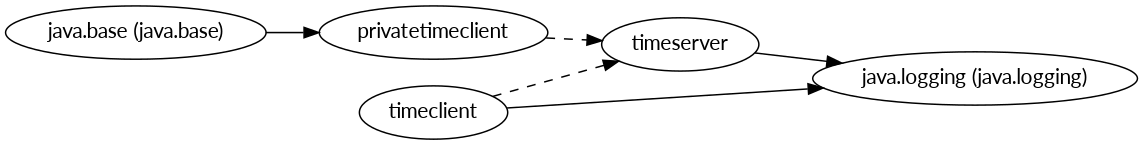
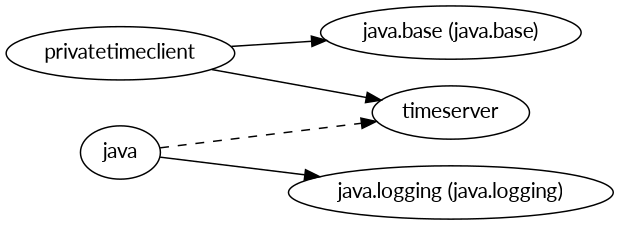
edge "java.base (java.base)" -> "privatetimeclient": reversed
edge "privatetimeclient" -> "timeserver": style dashed -> solid
edge "timeserver" -> "java.logging (java.logging)": removed
node "timeclient": label "timeclient" -> "java"
